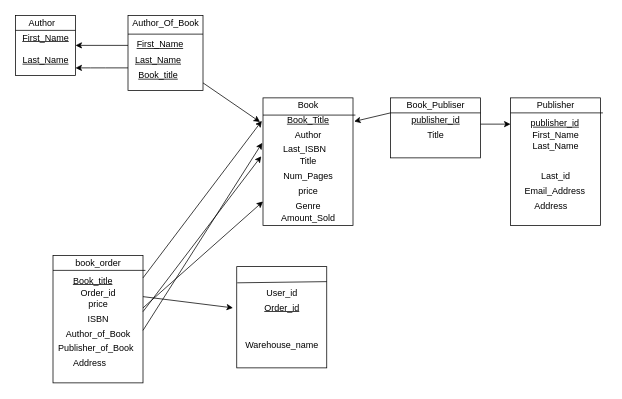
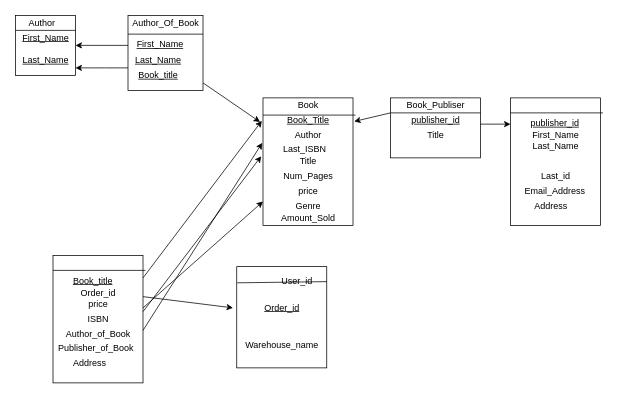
node "Publisher": removed
node "book_order": removed
node "User_id": moved (282, 293) -> (297, 282)
